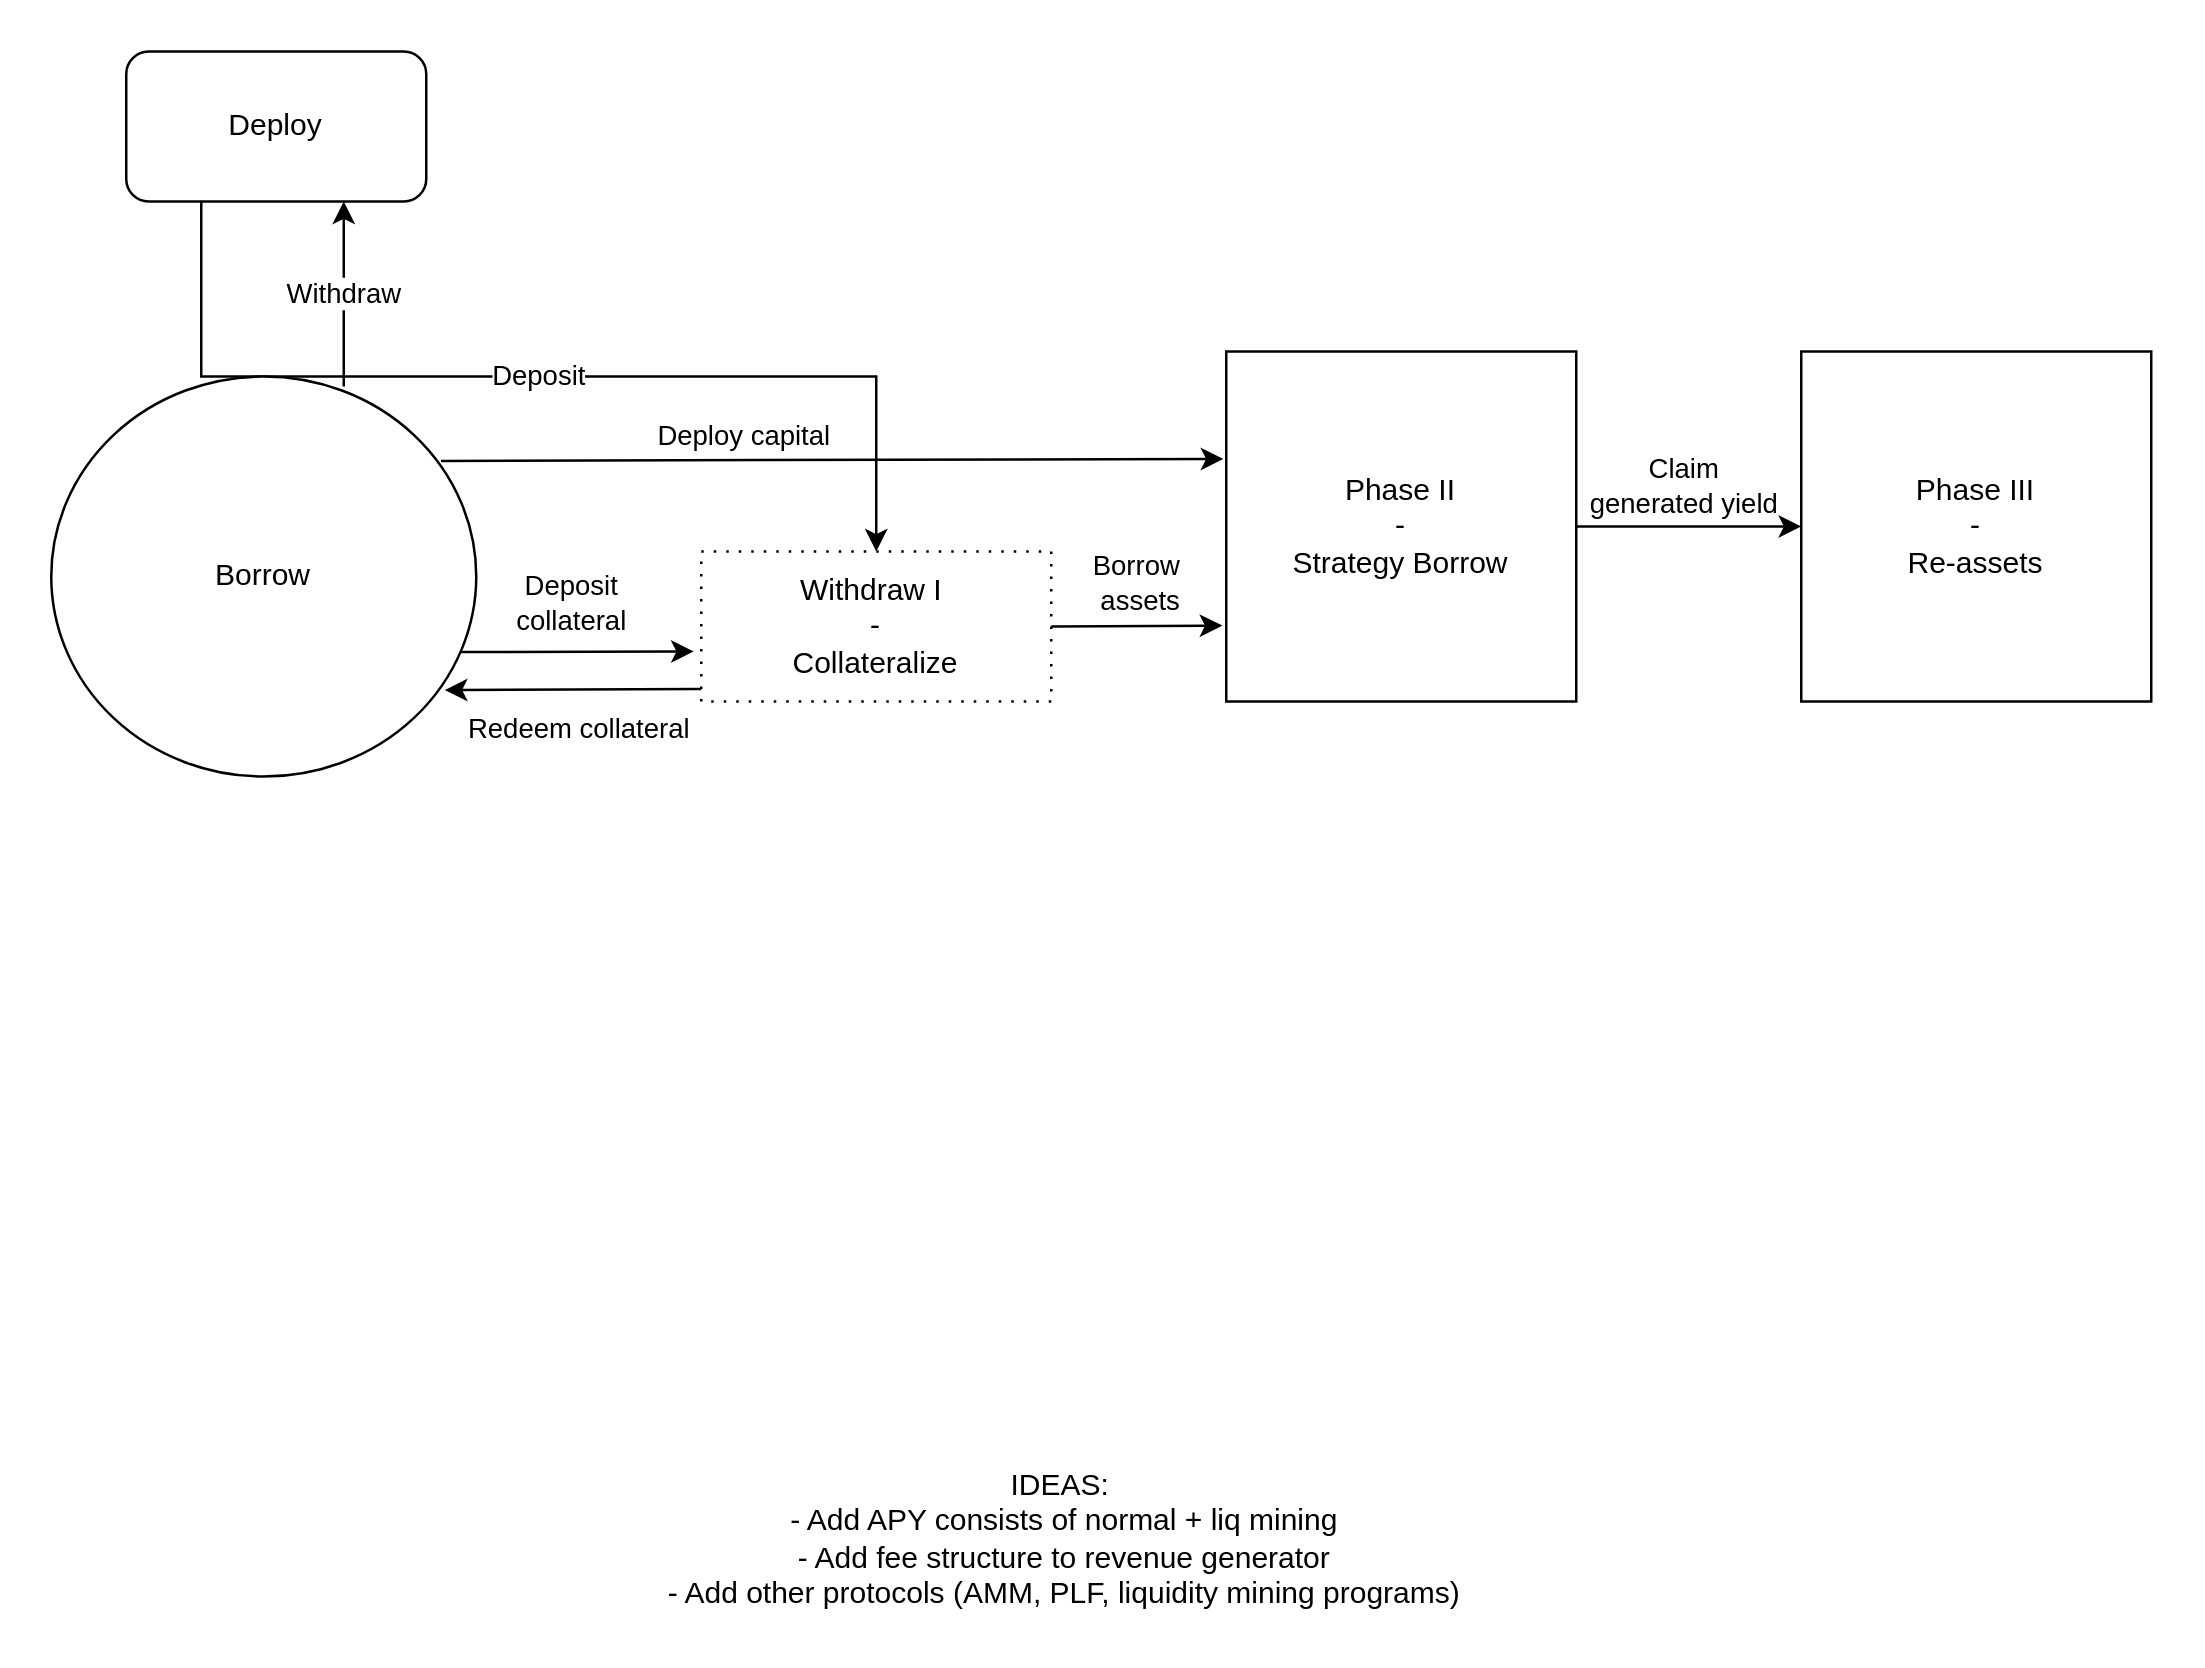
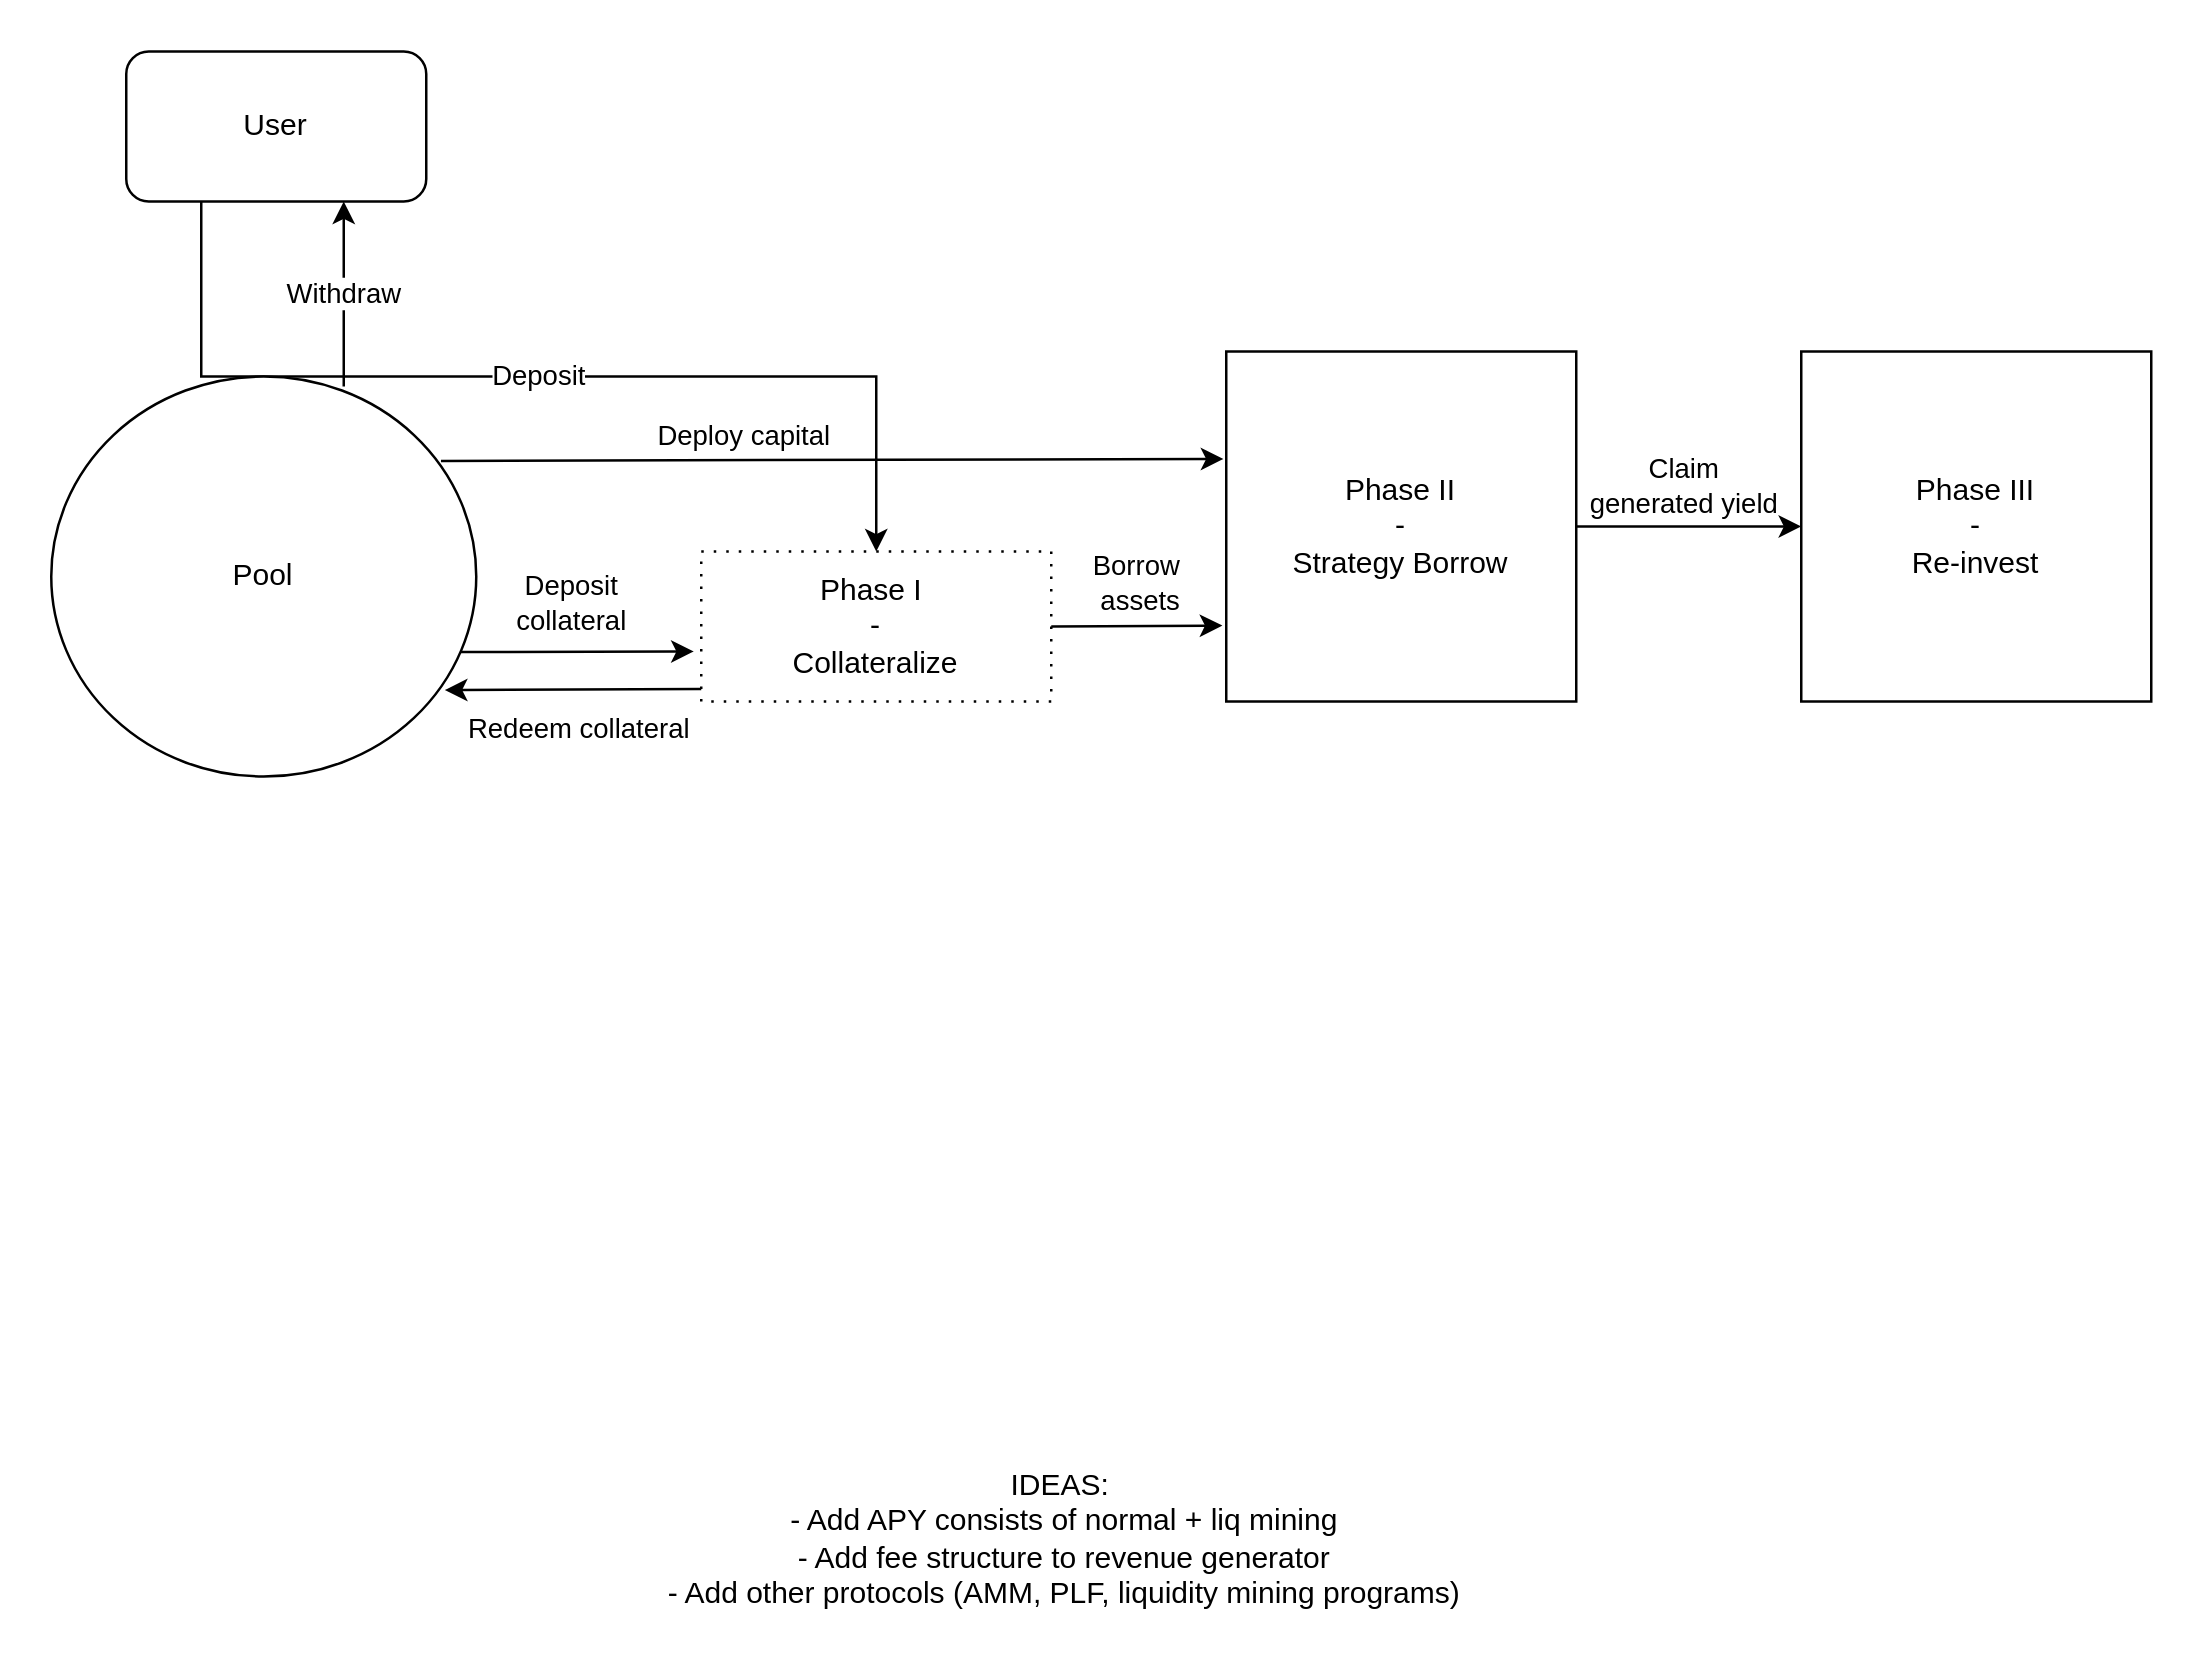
node "Deploy": label "Deploy" -> "User"
node "Phase III - Re-assets": label "Phase III - Re-assets" -> "Phase III - Re-invest"
node "Borrow": label "Borrow" -> "Pool"
node "Withdraw I - Collateralize": label "Withdraw I - Collateralize" -> "Phase I - Collateralize"
